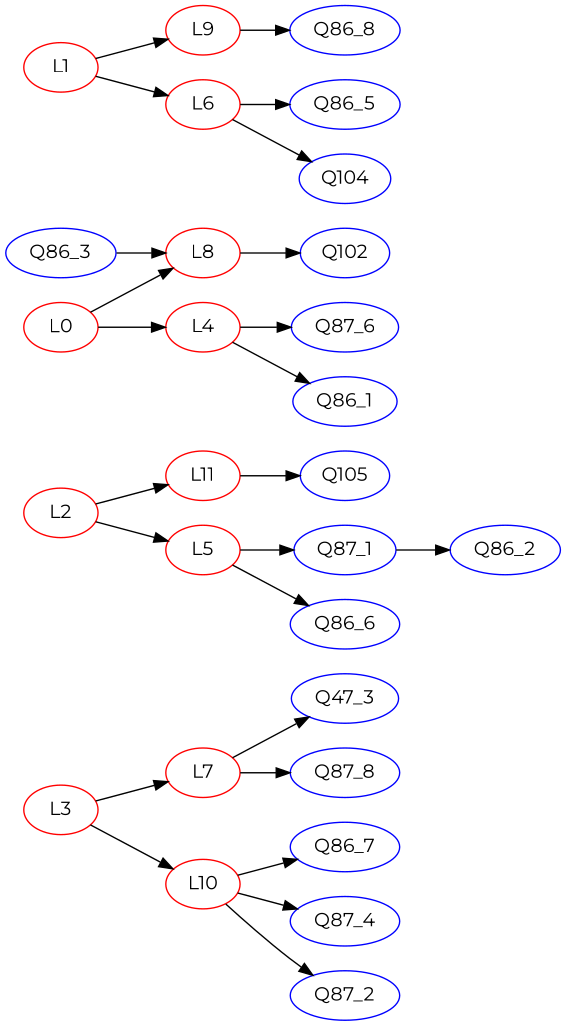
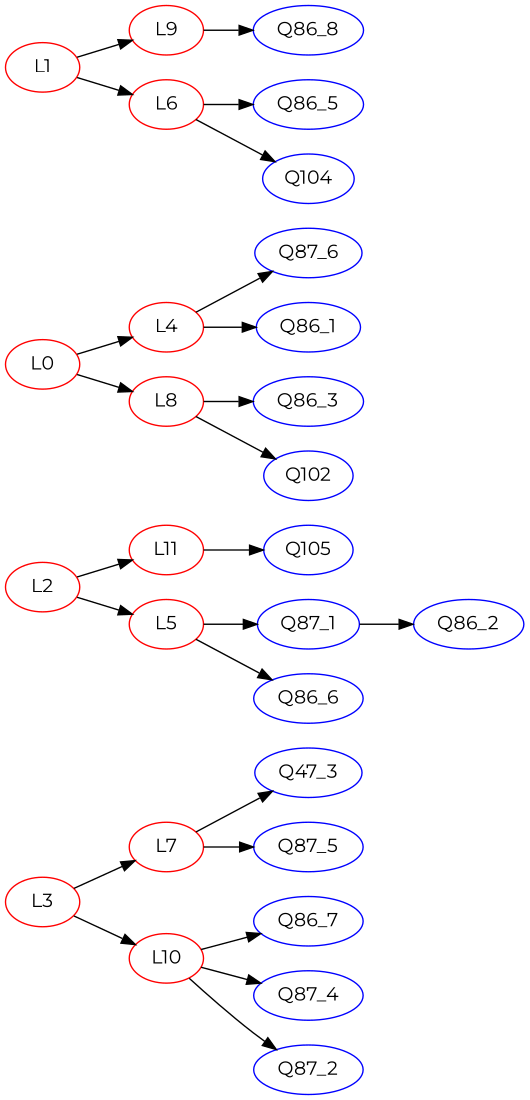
edge "Q86_3" -> "L8": reversed
node "Q87_8": label "Q87_8" -> "Q87_5"
